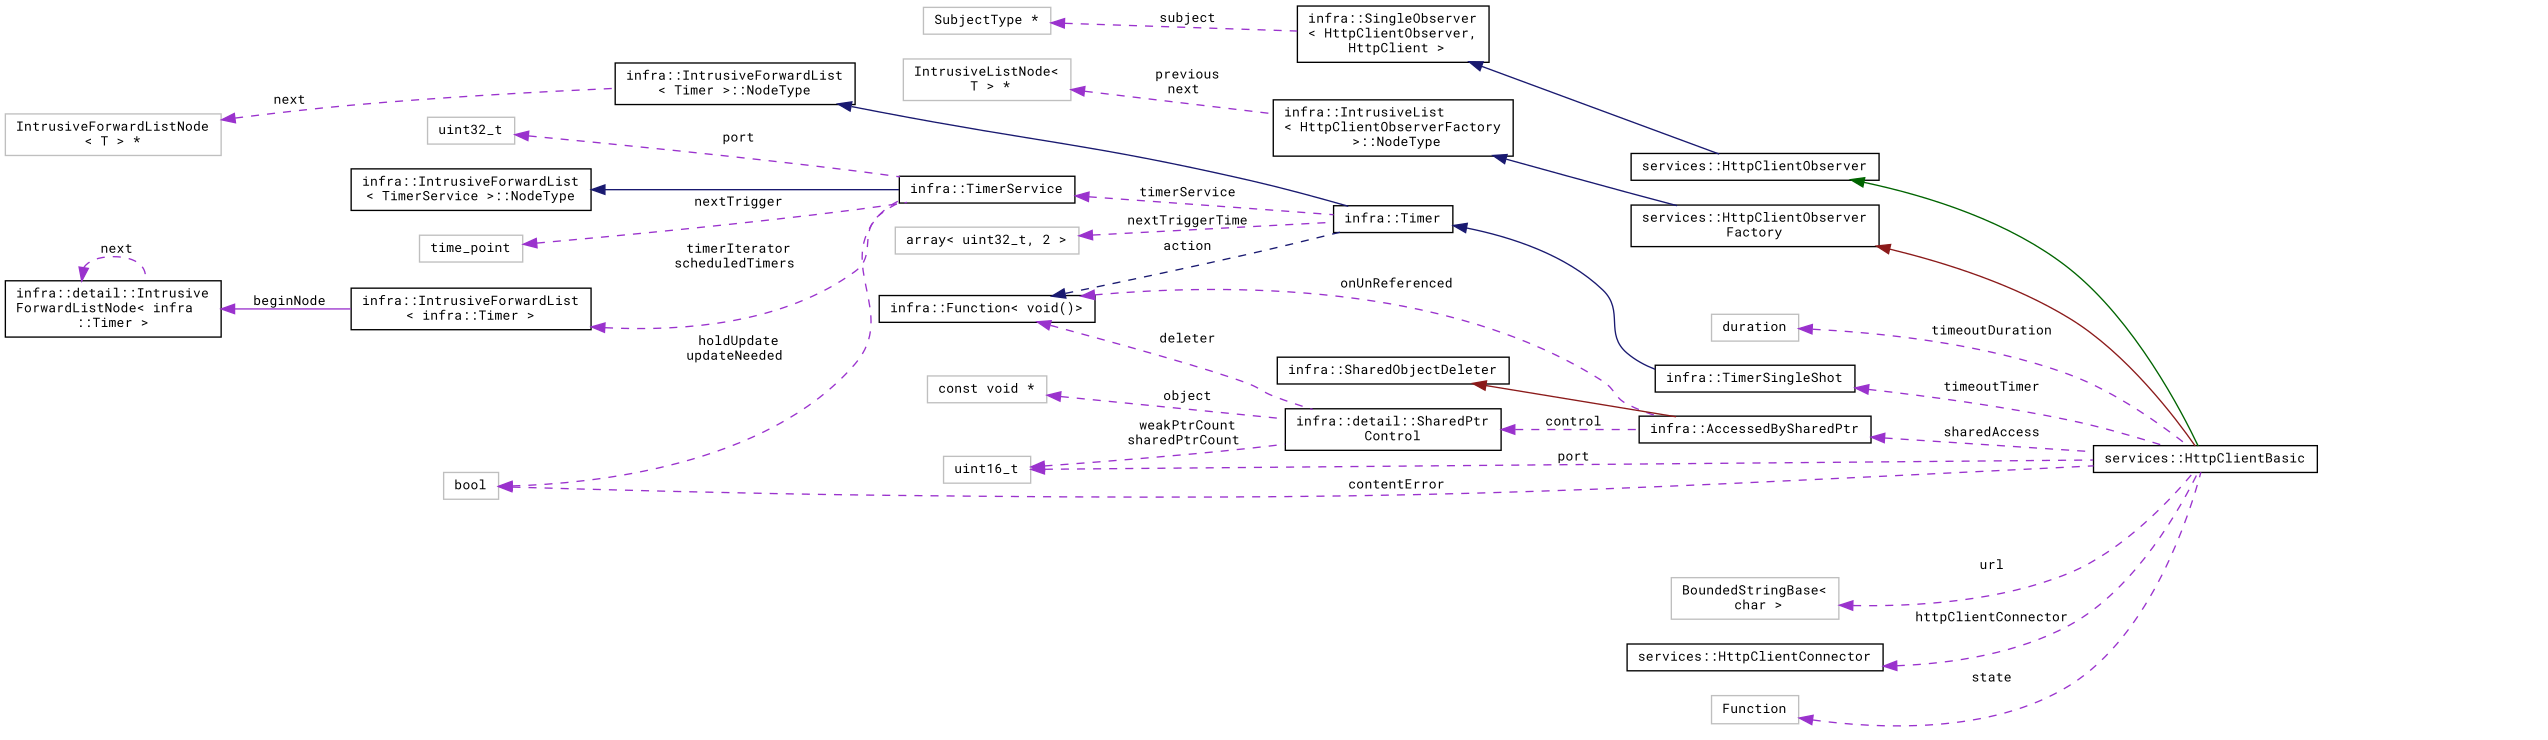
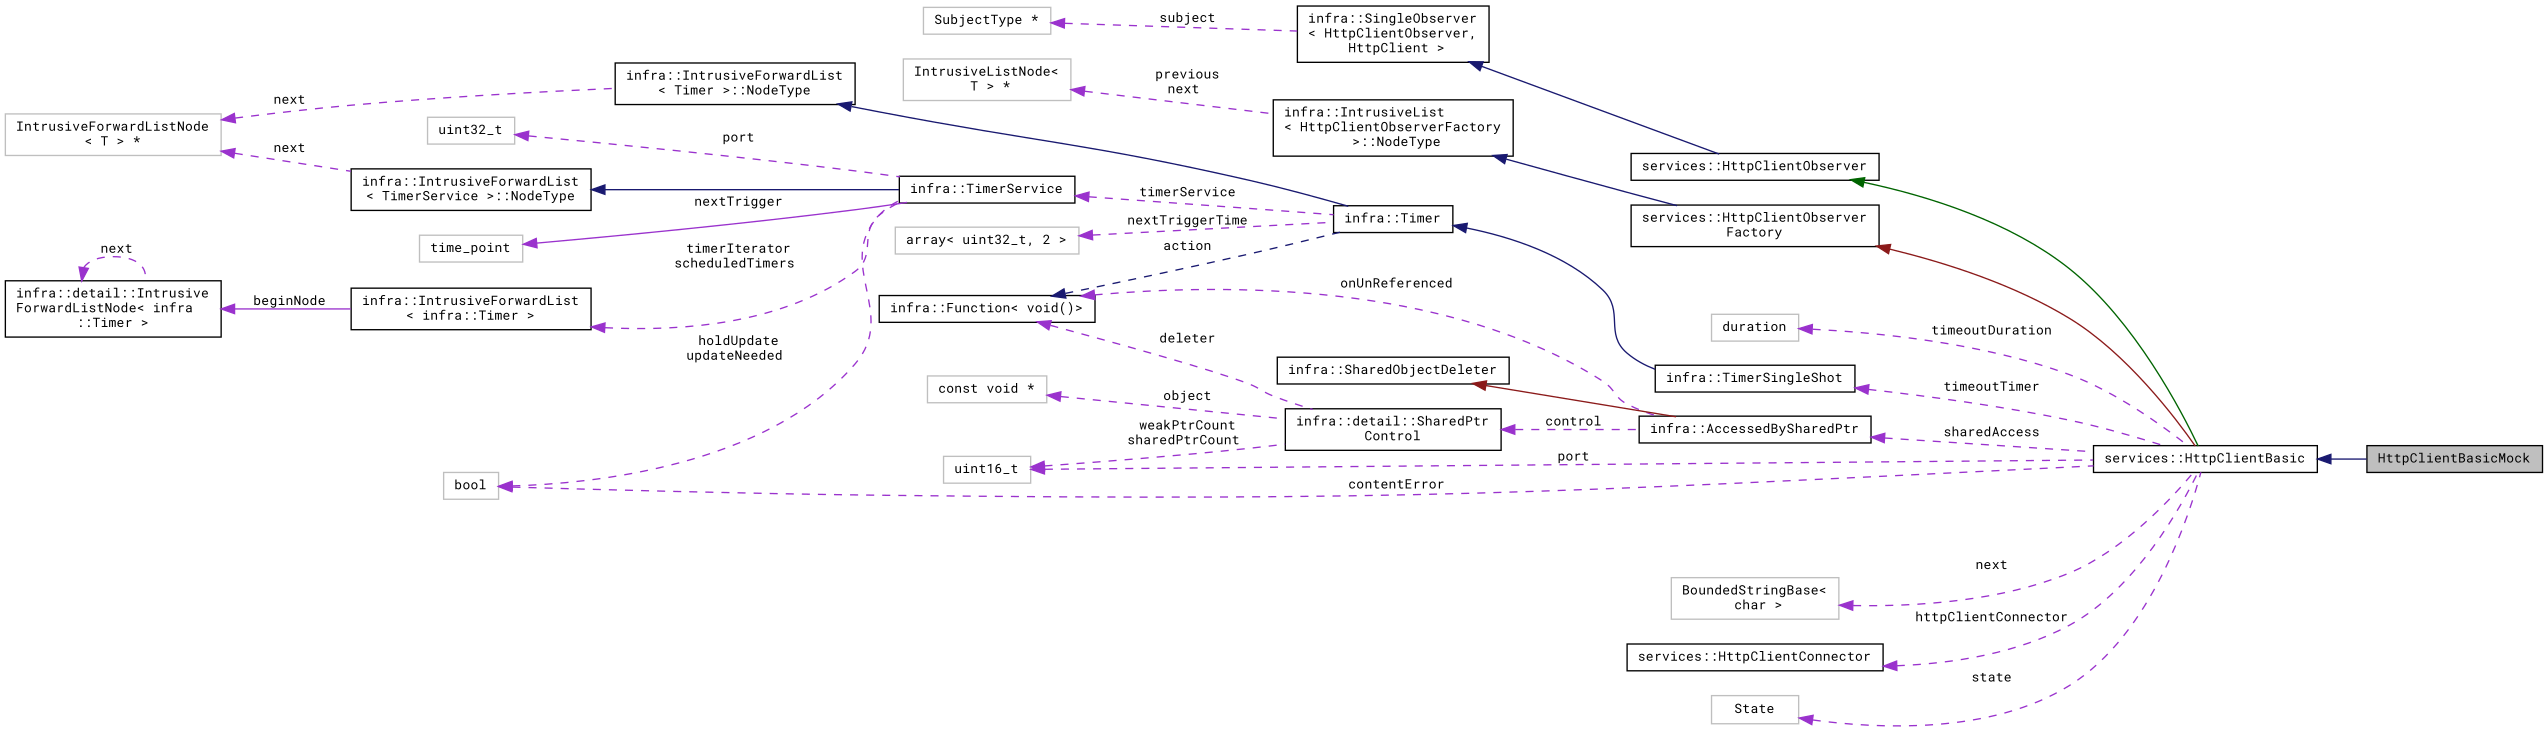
edge "infra::IntrusiveForwardList < TimerService >::NodeType" -> "IntrusiveForwardListNode < T > *": added, label "next"
edge "infra::TimerService" -> "time_point": style dashed -> solid
node "HttpClientBasicMock": added
edge "services::HttpClientBasic" -> "BoundedStringBase< char >": label " url" -> " next"
node "Function": label "Function" -> "State"
